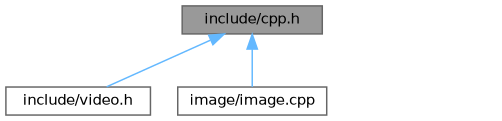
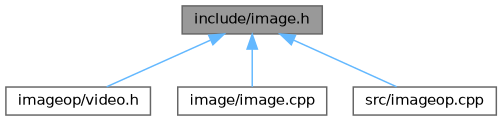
node "include/cpp.h": label "include/cpp.h" -> "include/image.h"
node "include/video.h": label "include/video.h" -> "imageop/video.h"
node "src/imageop.cpp": added
